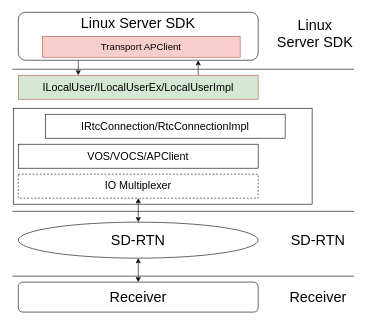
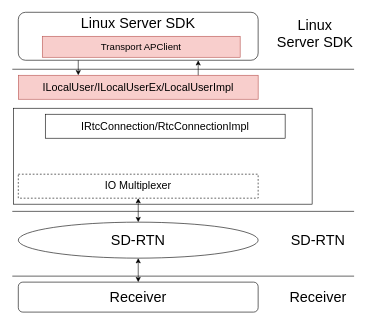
node "ILocalUser/ILocalUserEx/LocalUserImpl": fillcolor #d5e8d4 -> #f8cecc
node "VOS/VOCS/APClient": removed
